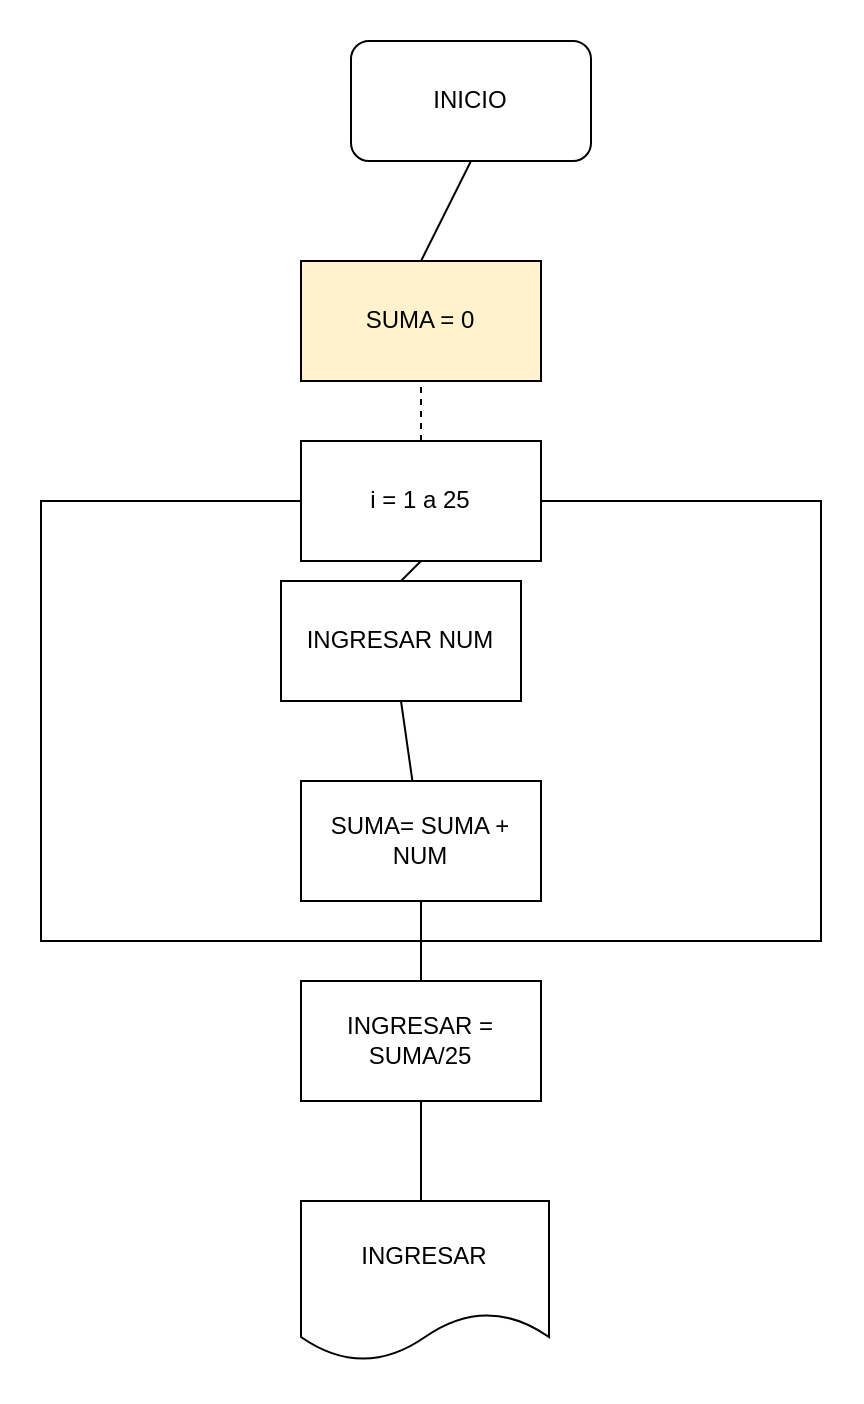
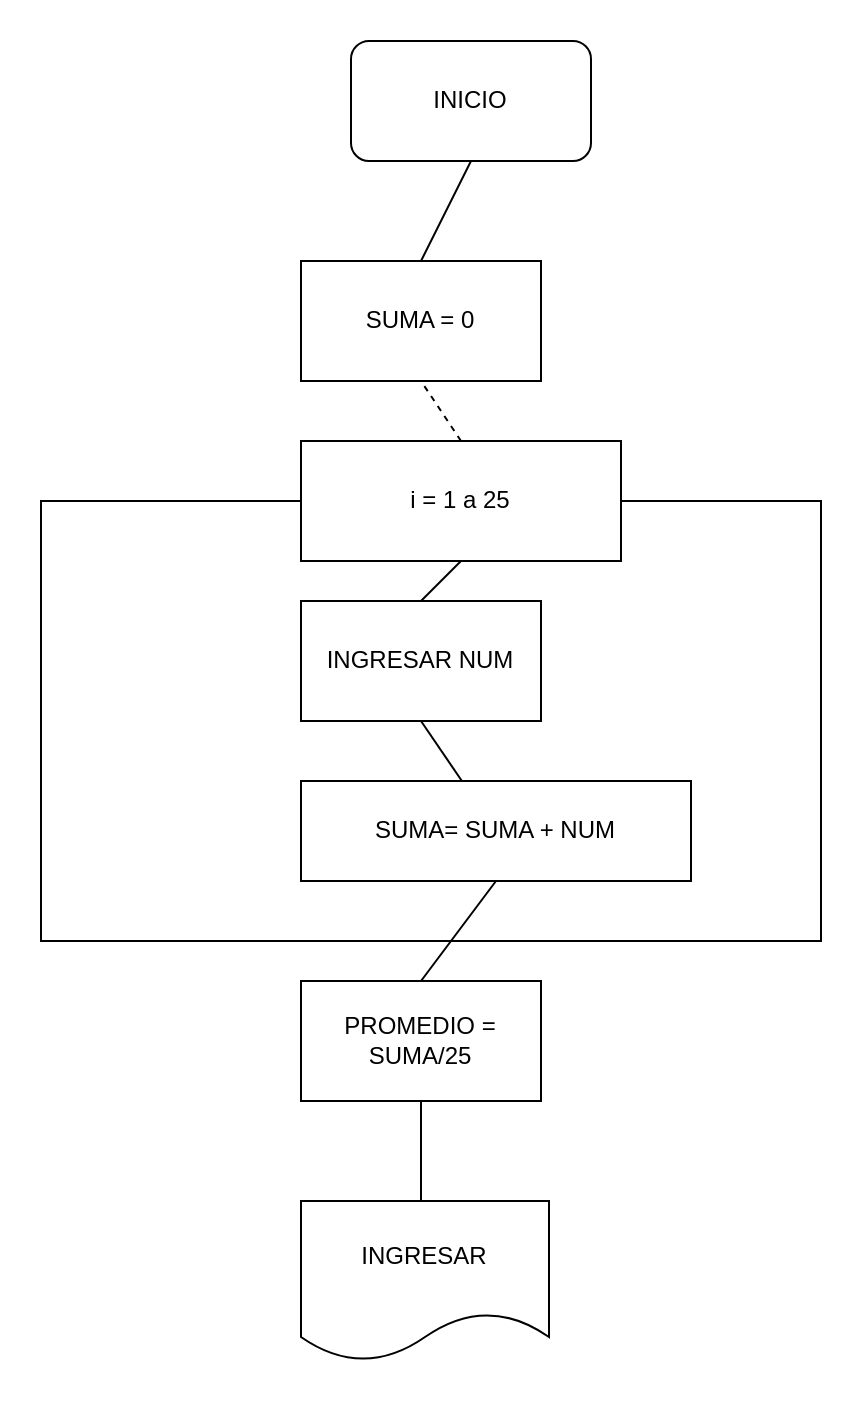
node "SUMA = 0": fillcolor #fff2cc -> #ffffff
node "i = 1 a 25": size 240x120 -> 320x120
node "INGRESAR NUM": moved (401, 641) -> (421, 661)
node "SUMA= SUMA + NUM": size 240x120 -> 390x100
node "INGRESAR = SUMA/25": label "INGRESAR = SUMA/25" -> "PROMEDIO = SUMA/25"
